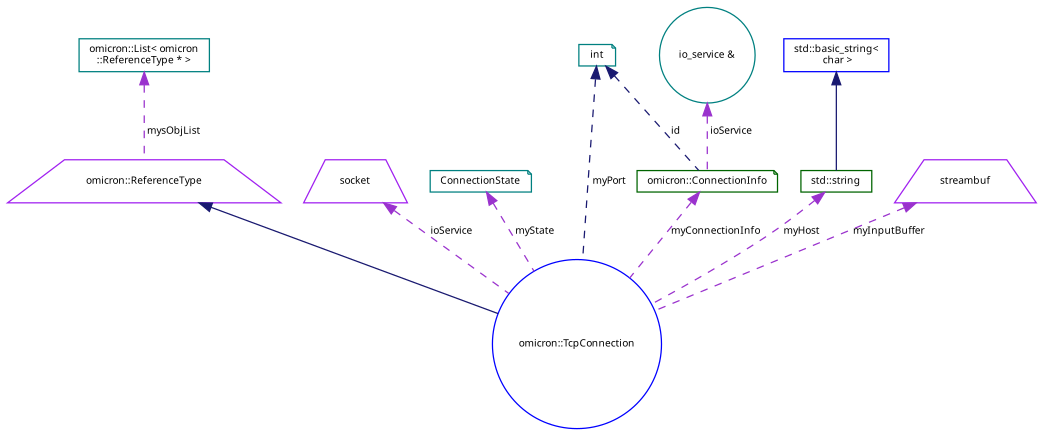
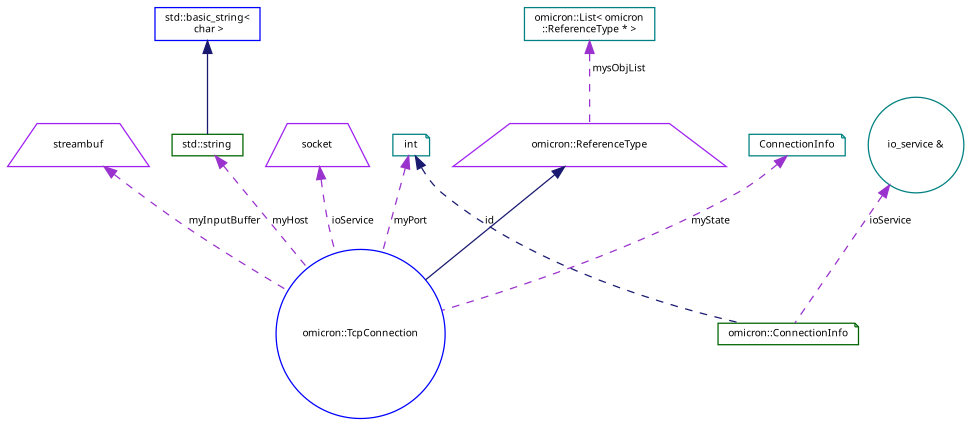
edge "omicron::TcpConnection" -> "int": color midnightblue -> darkorchid3
node "ConnectionState": label "ConnectionState" -> "ConnectionInfo"
edge "omicron::TcpConnection" -> "omicron::ConnectionInfo": removed, label "myConnectionInfo"
